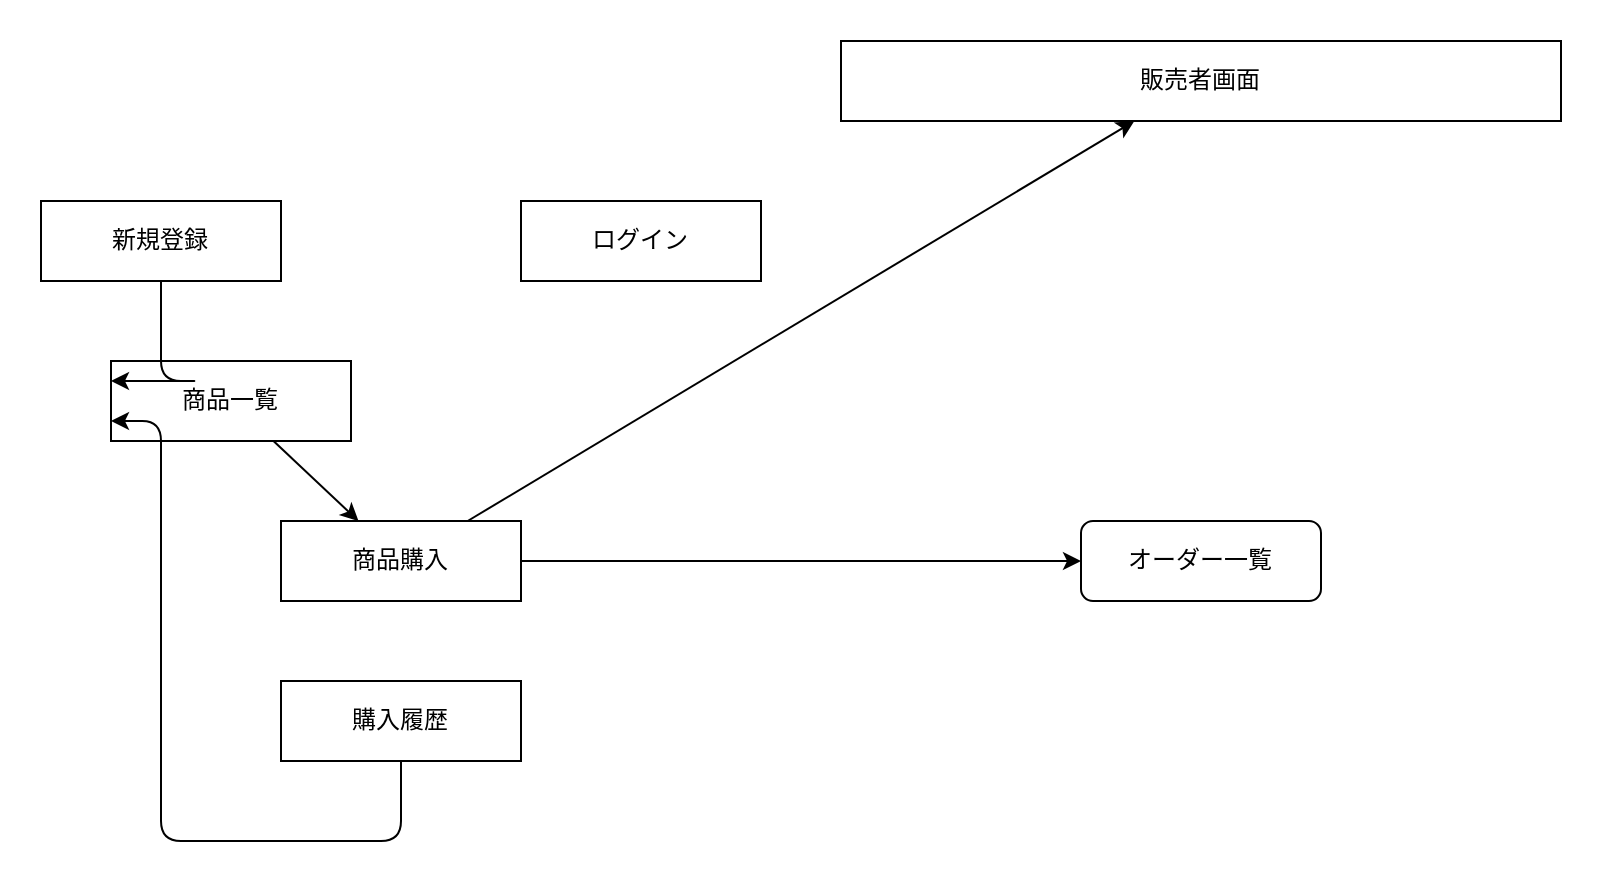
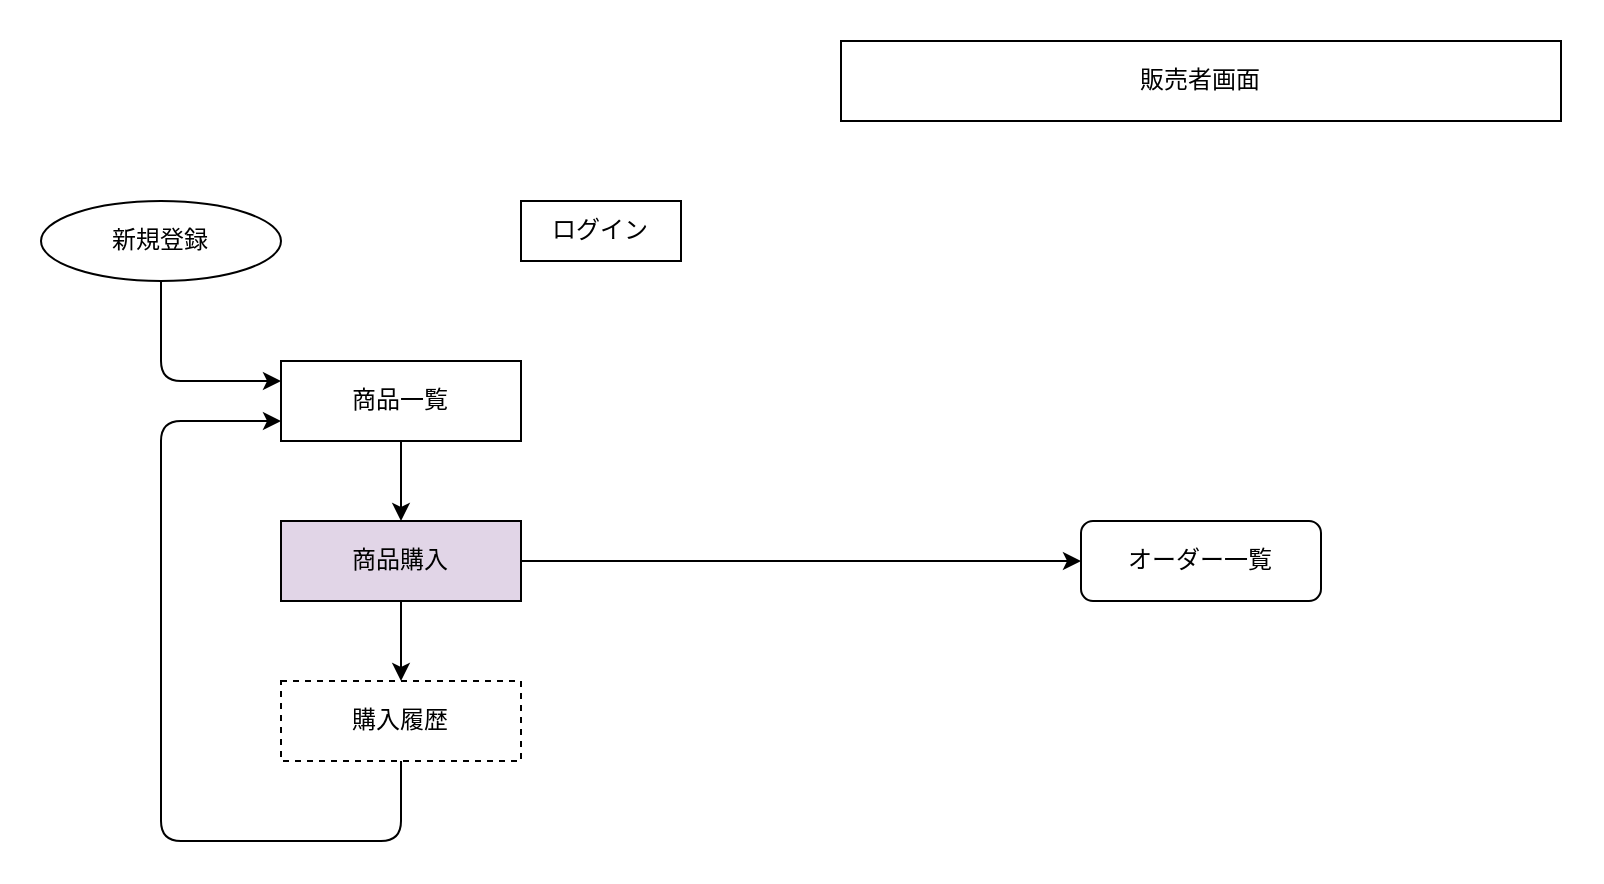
node "新規登録": shape rectangle -> ellipse
node "ログイン": size 240x80 -> 160x60
edge "商品購入" -> "販売者画面": now "商品購入" -> "購入履歴"
node "商品一覧": moved (231, 401) -> (401, 401)
node "商品購入": fillcolor #ffffff -> #e1d5e7
node "購入履歴": style solid -> dashed
